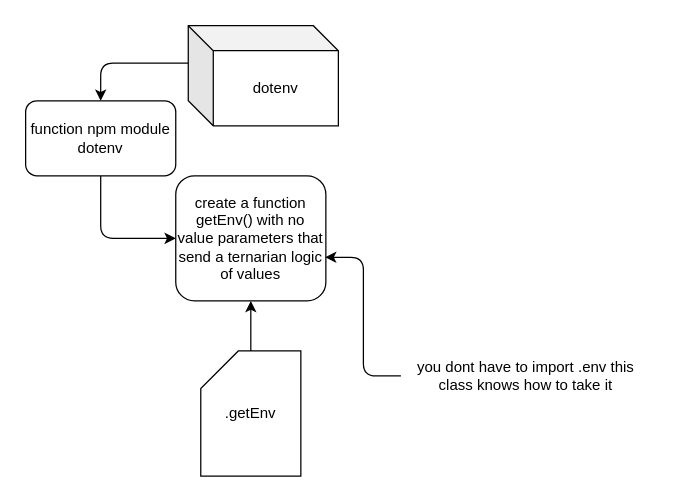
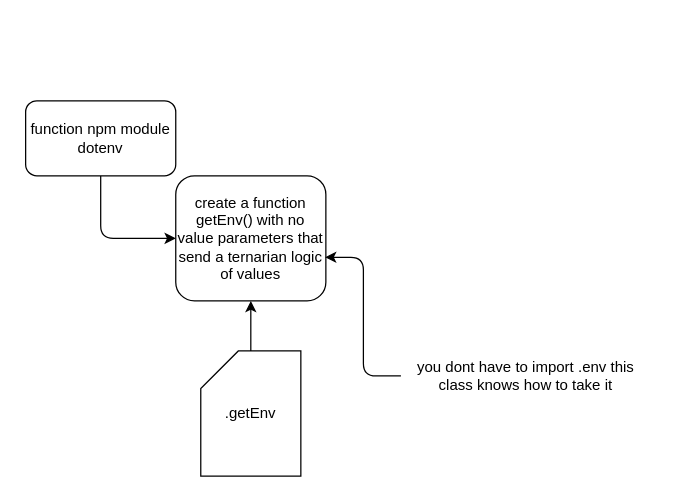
edge "dotenv" -> "function npm module dotenv": removed
node "dotenv": removed
